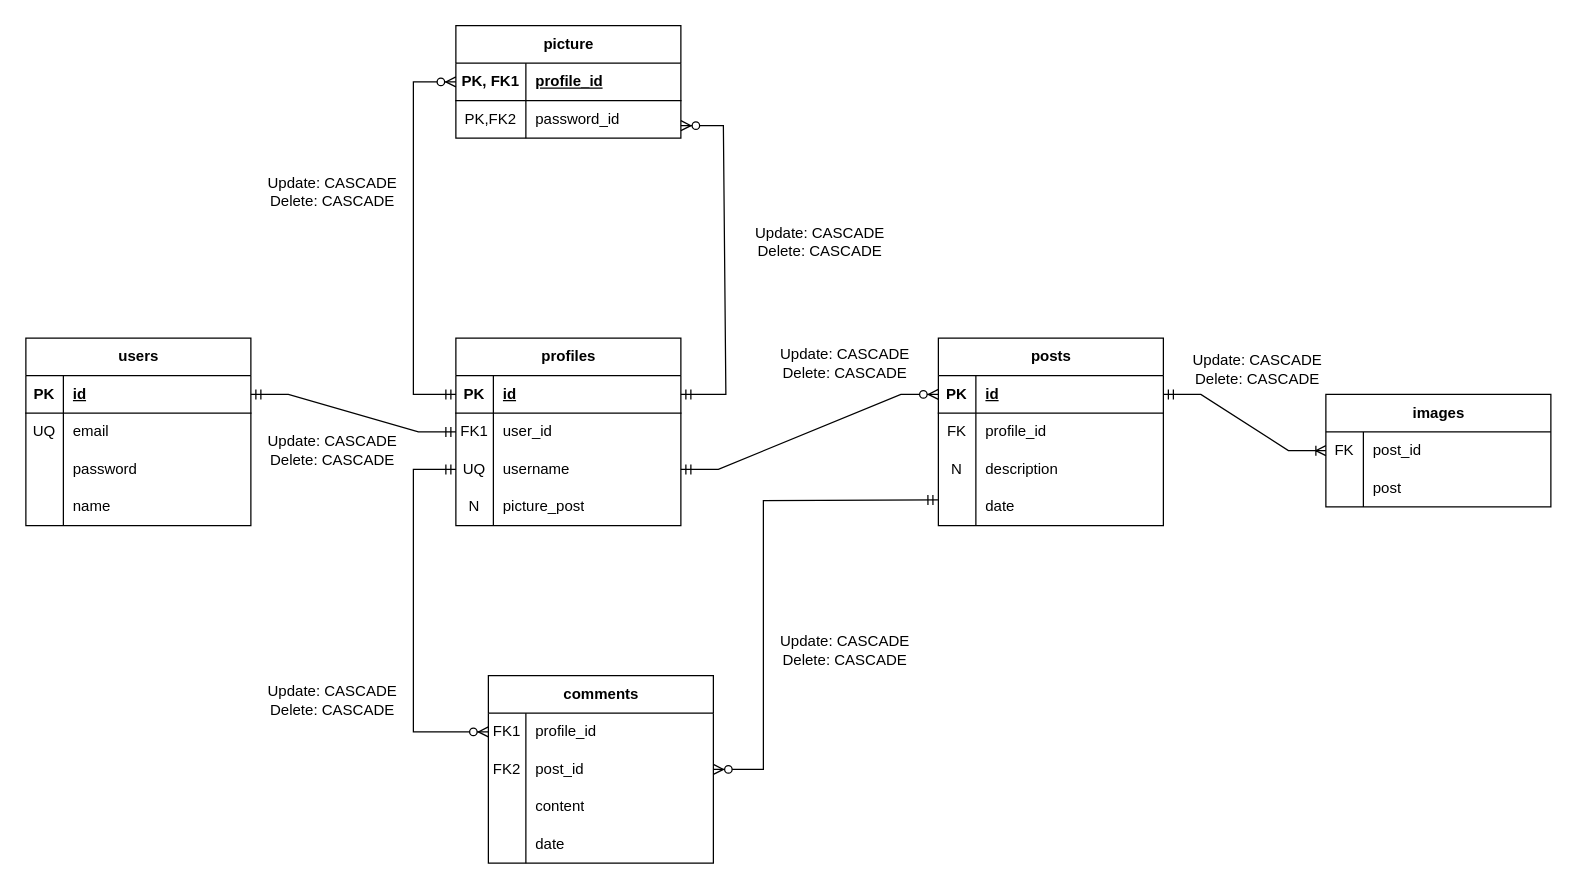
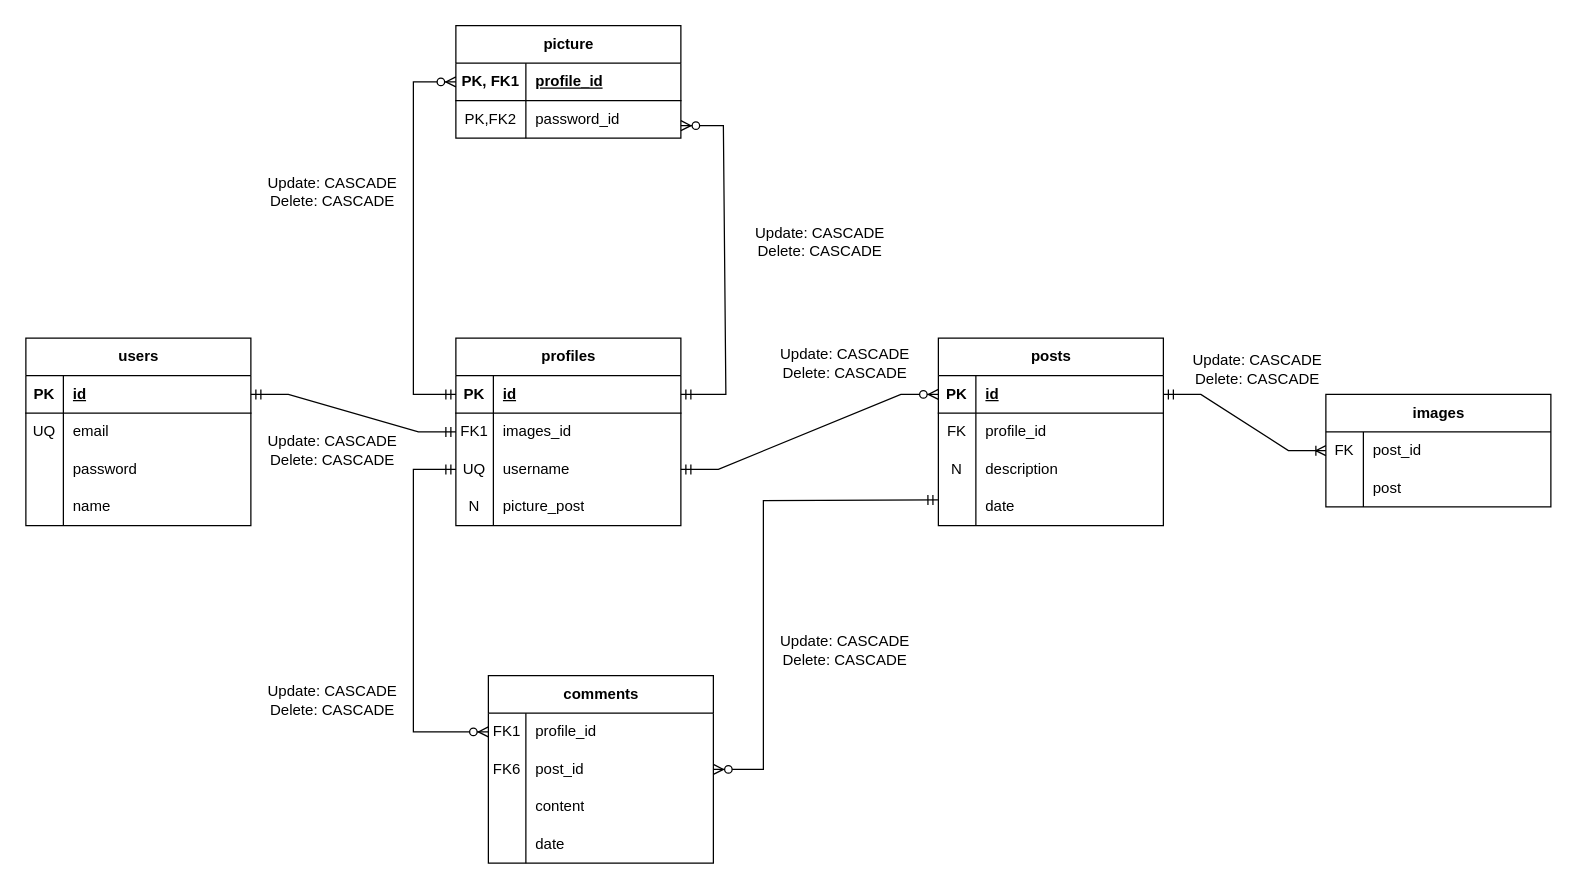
node "user_id": label "user_id" -> "images_id"
node "FK2": label "FK2" -> "FK6"
